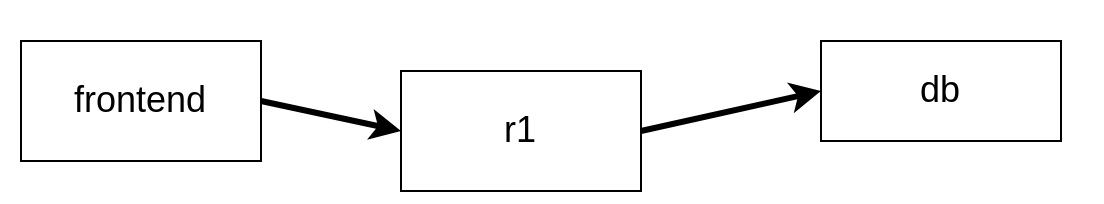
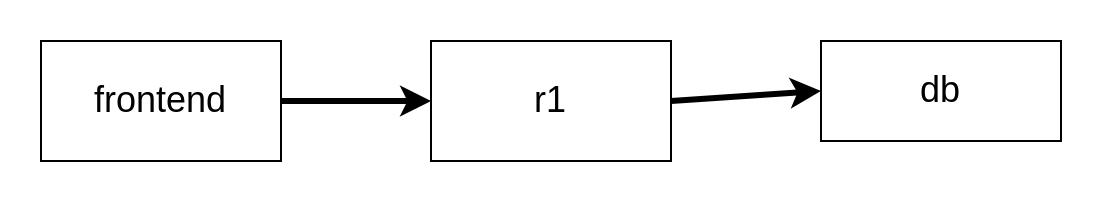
node "frontend": moved (141, 101) -> (161, 101)
node "r1": moved (521, 131) -> (551, 101)
